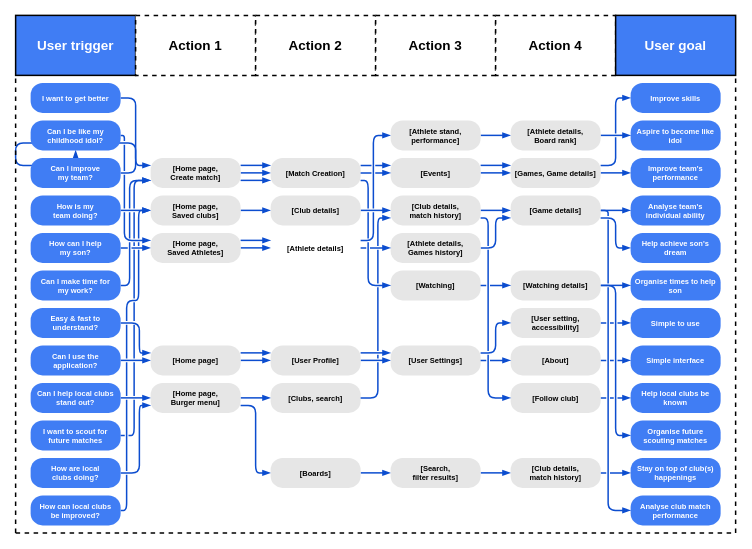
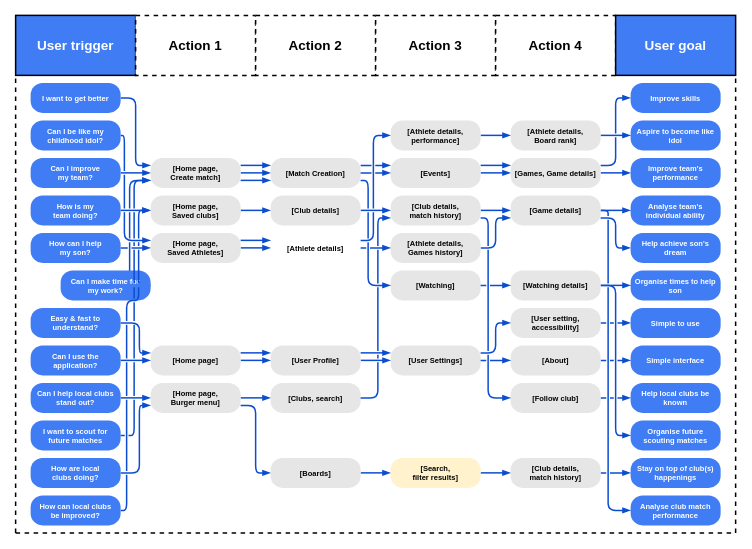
node "[Athlete stand, performance]": label "[Athlete stand, performance]" -> "[Athlete details, performance]"
edge "Can I improve my team?" -> "Can I be like my childhood idol?": now "Can I improve my team?" -> "[Home page, Create match]"
node "Can I make time for my work?": moved (75, 285) -> (105, 285)
node "[Search, filter results]": fillcolor #e6e6e6 -> #fff2cc
